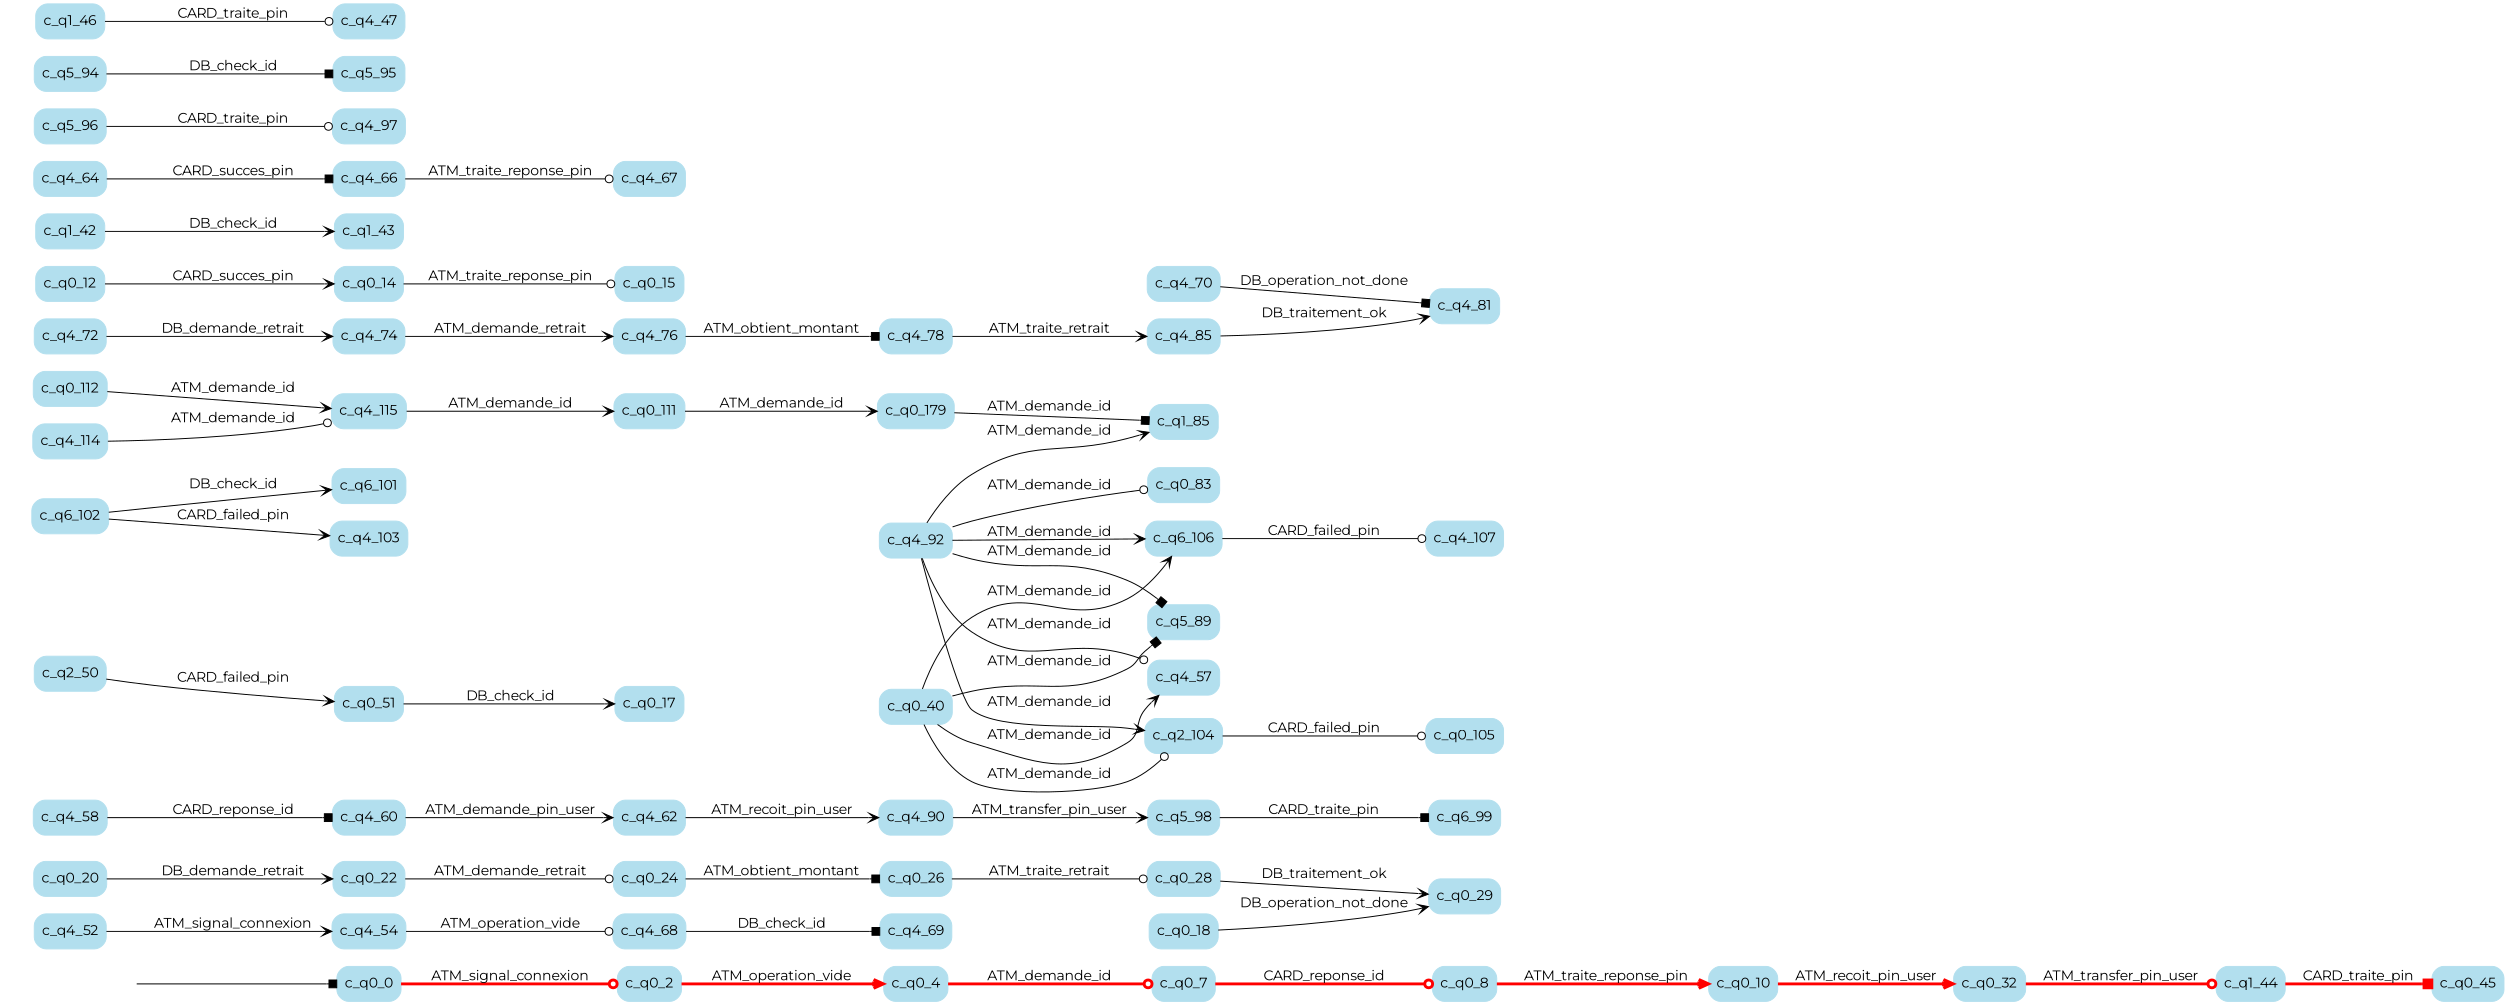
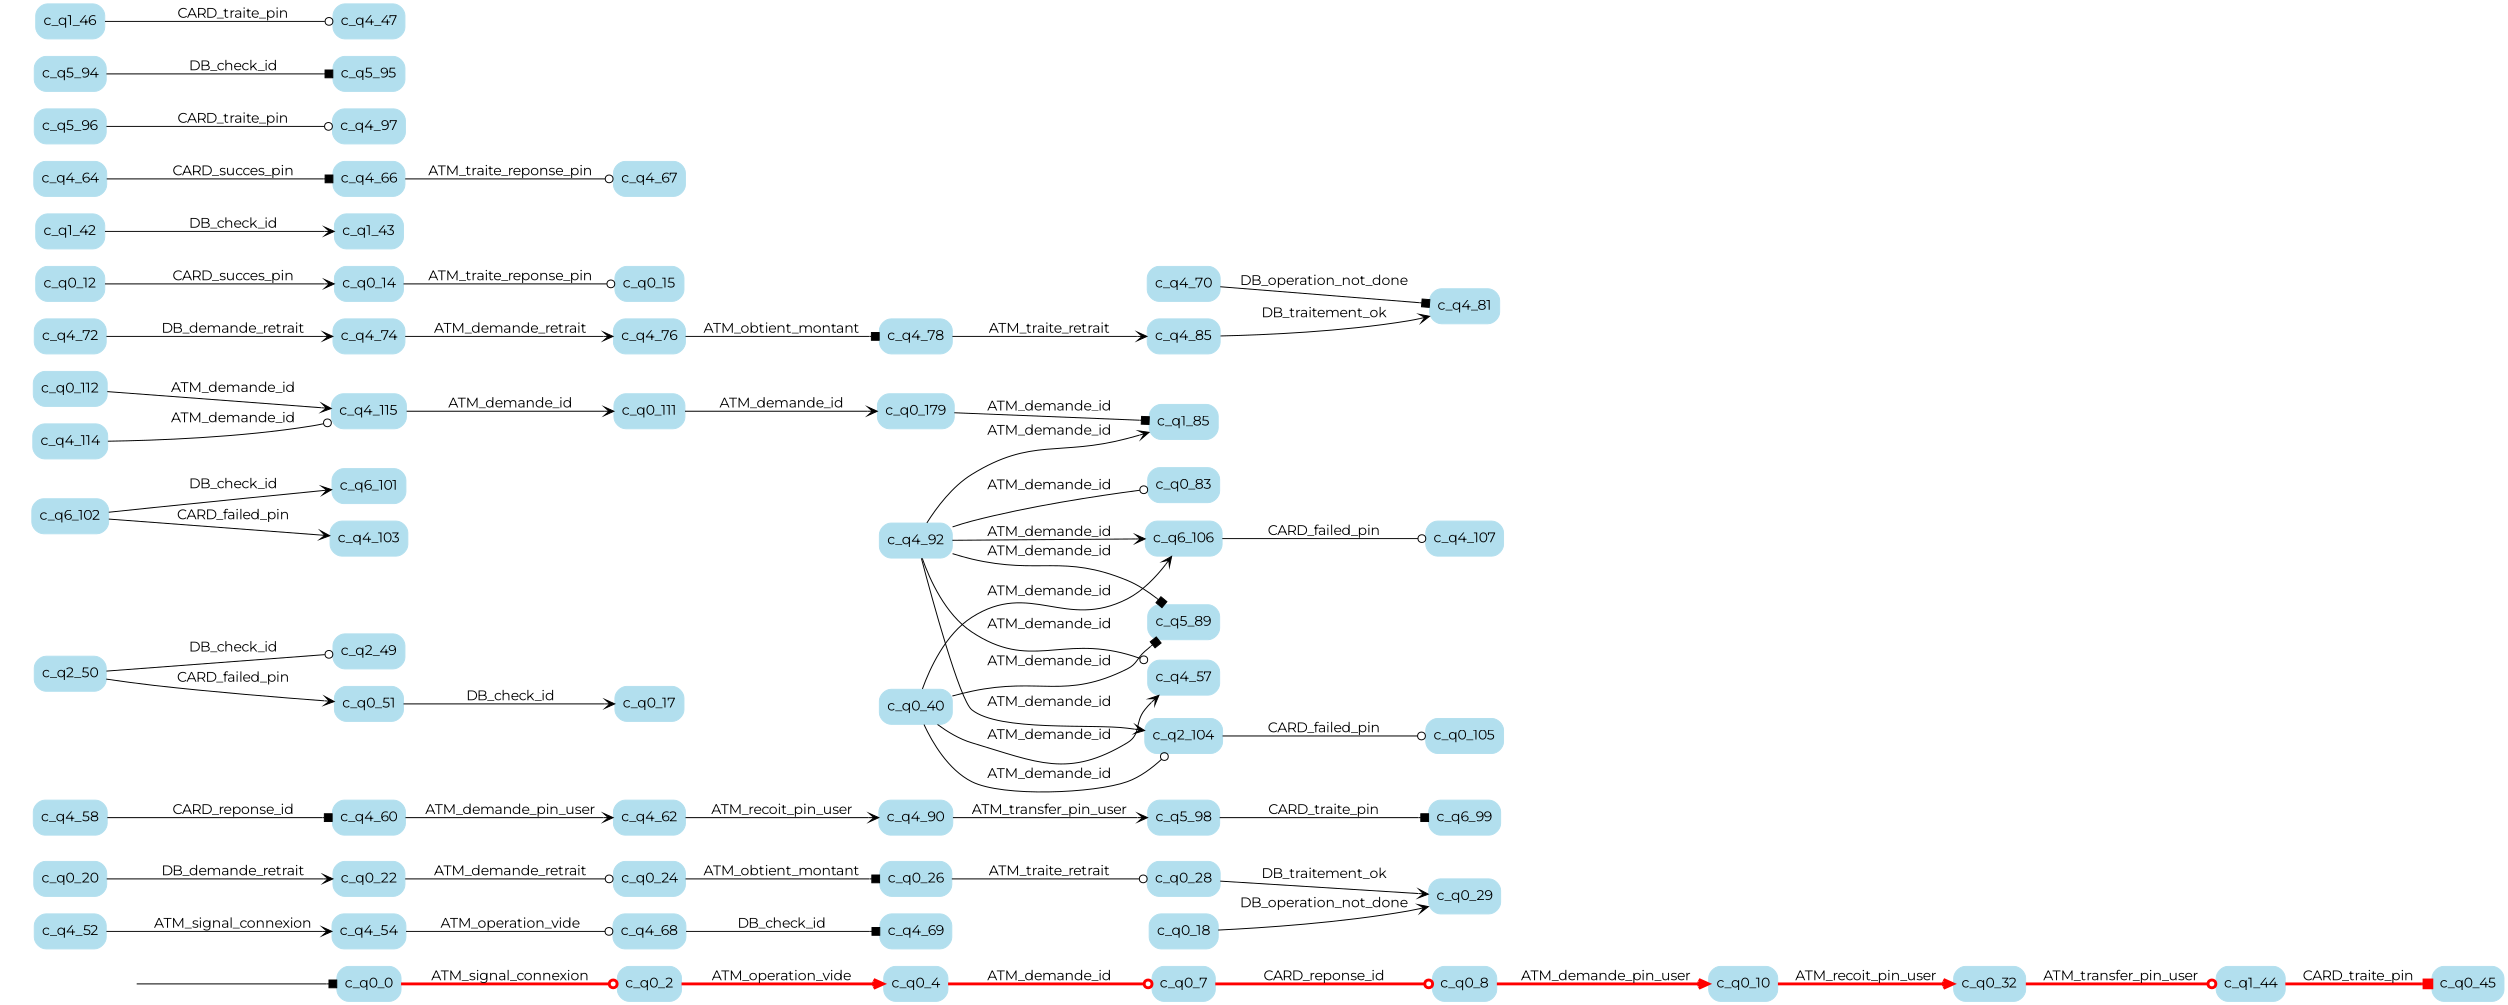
node "c_q2_49": added
edge "c_q0_8" -> "c_q0_10": label "ATM_traite_reponse_pin" -> "ATM_demande_pin_user"
